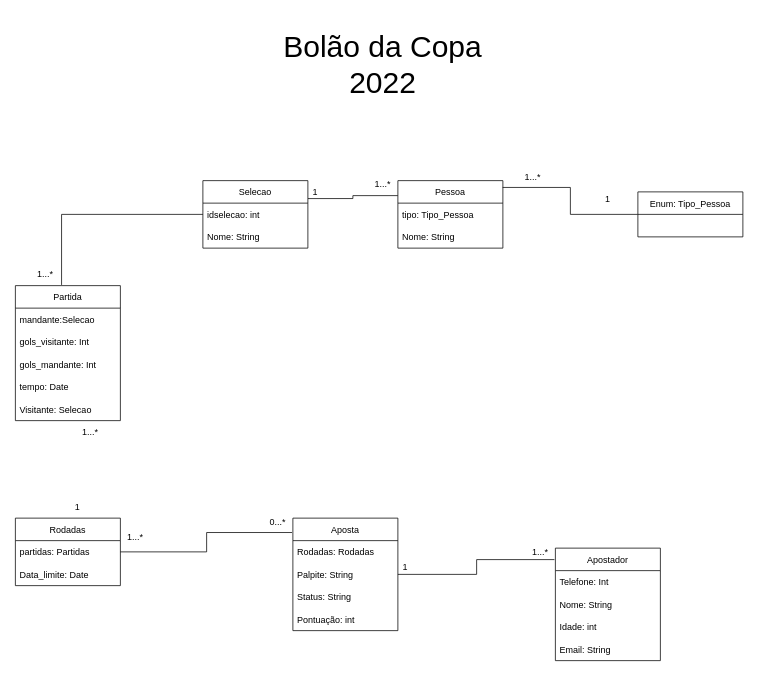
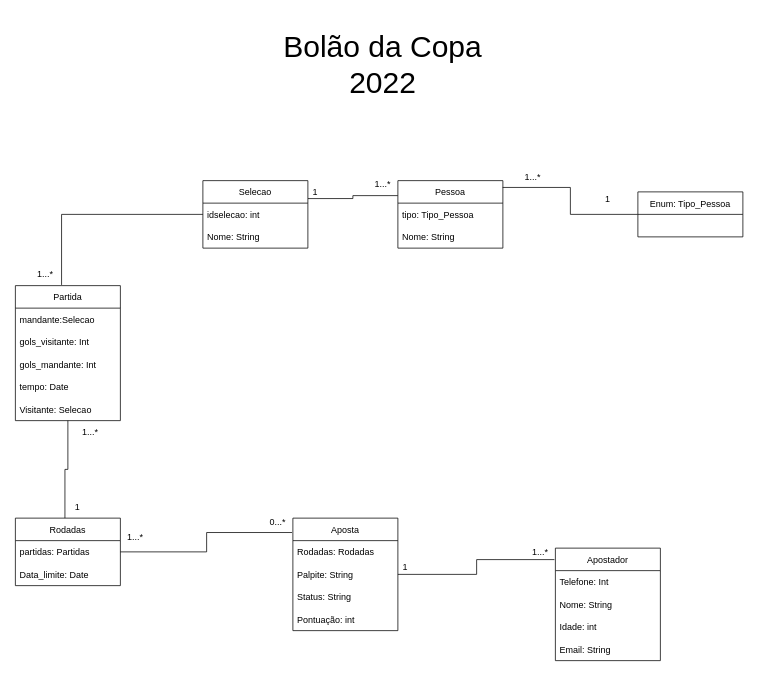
edge "Partida" -- "Rodadas": added
